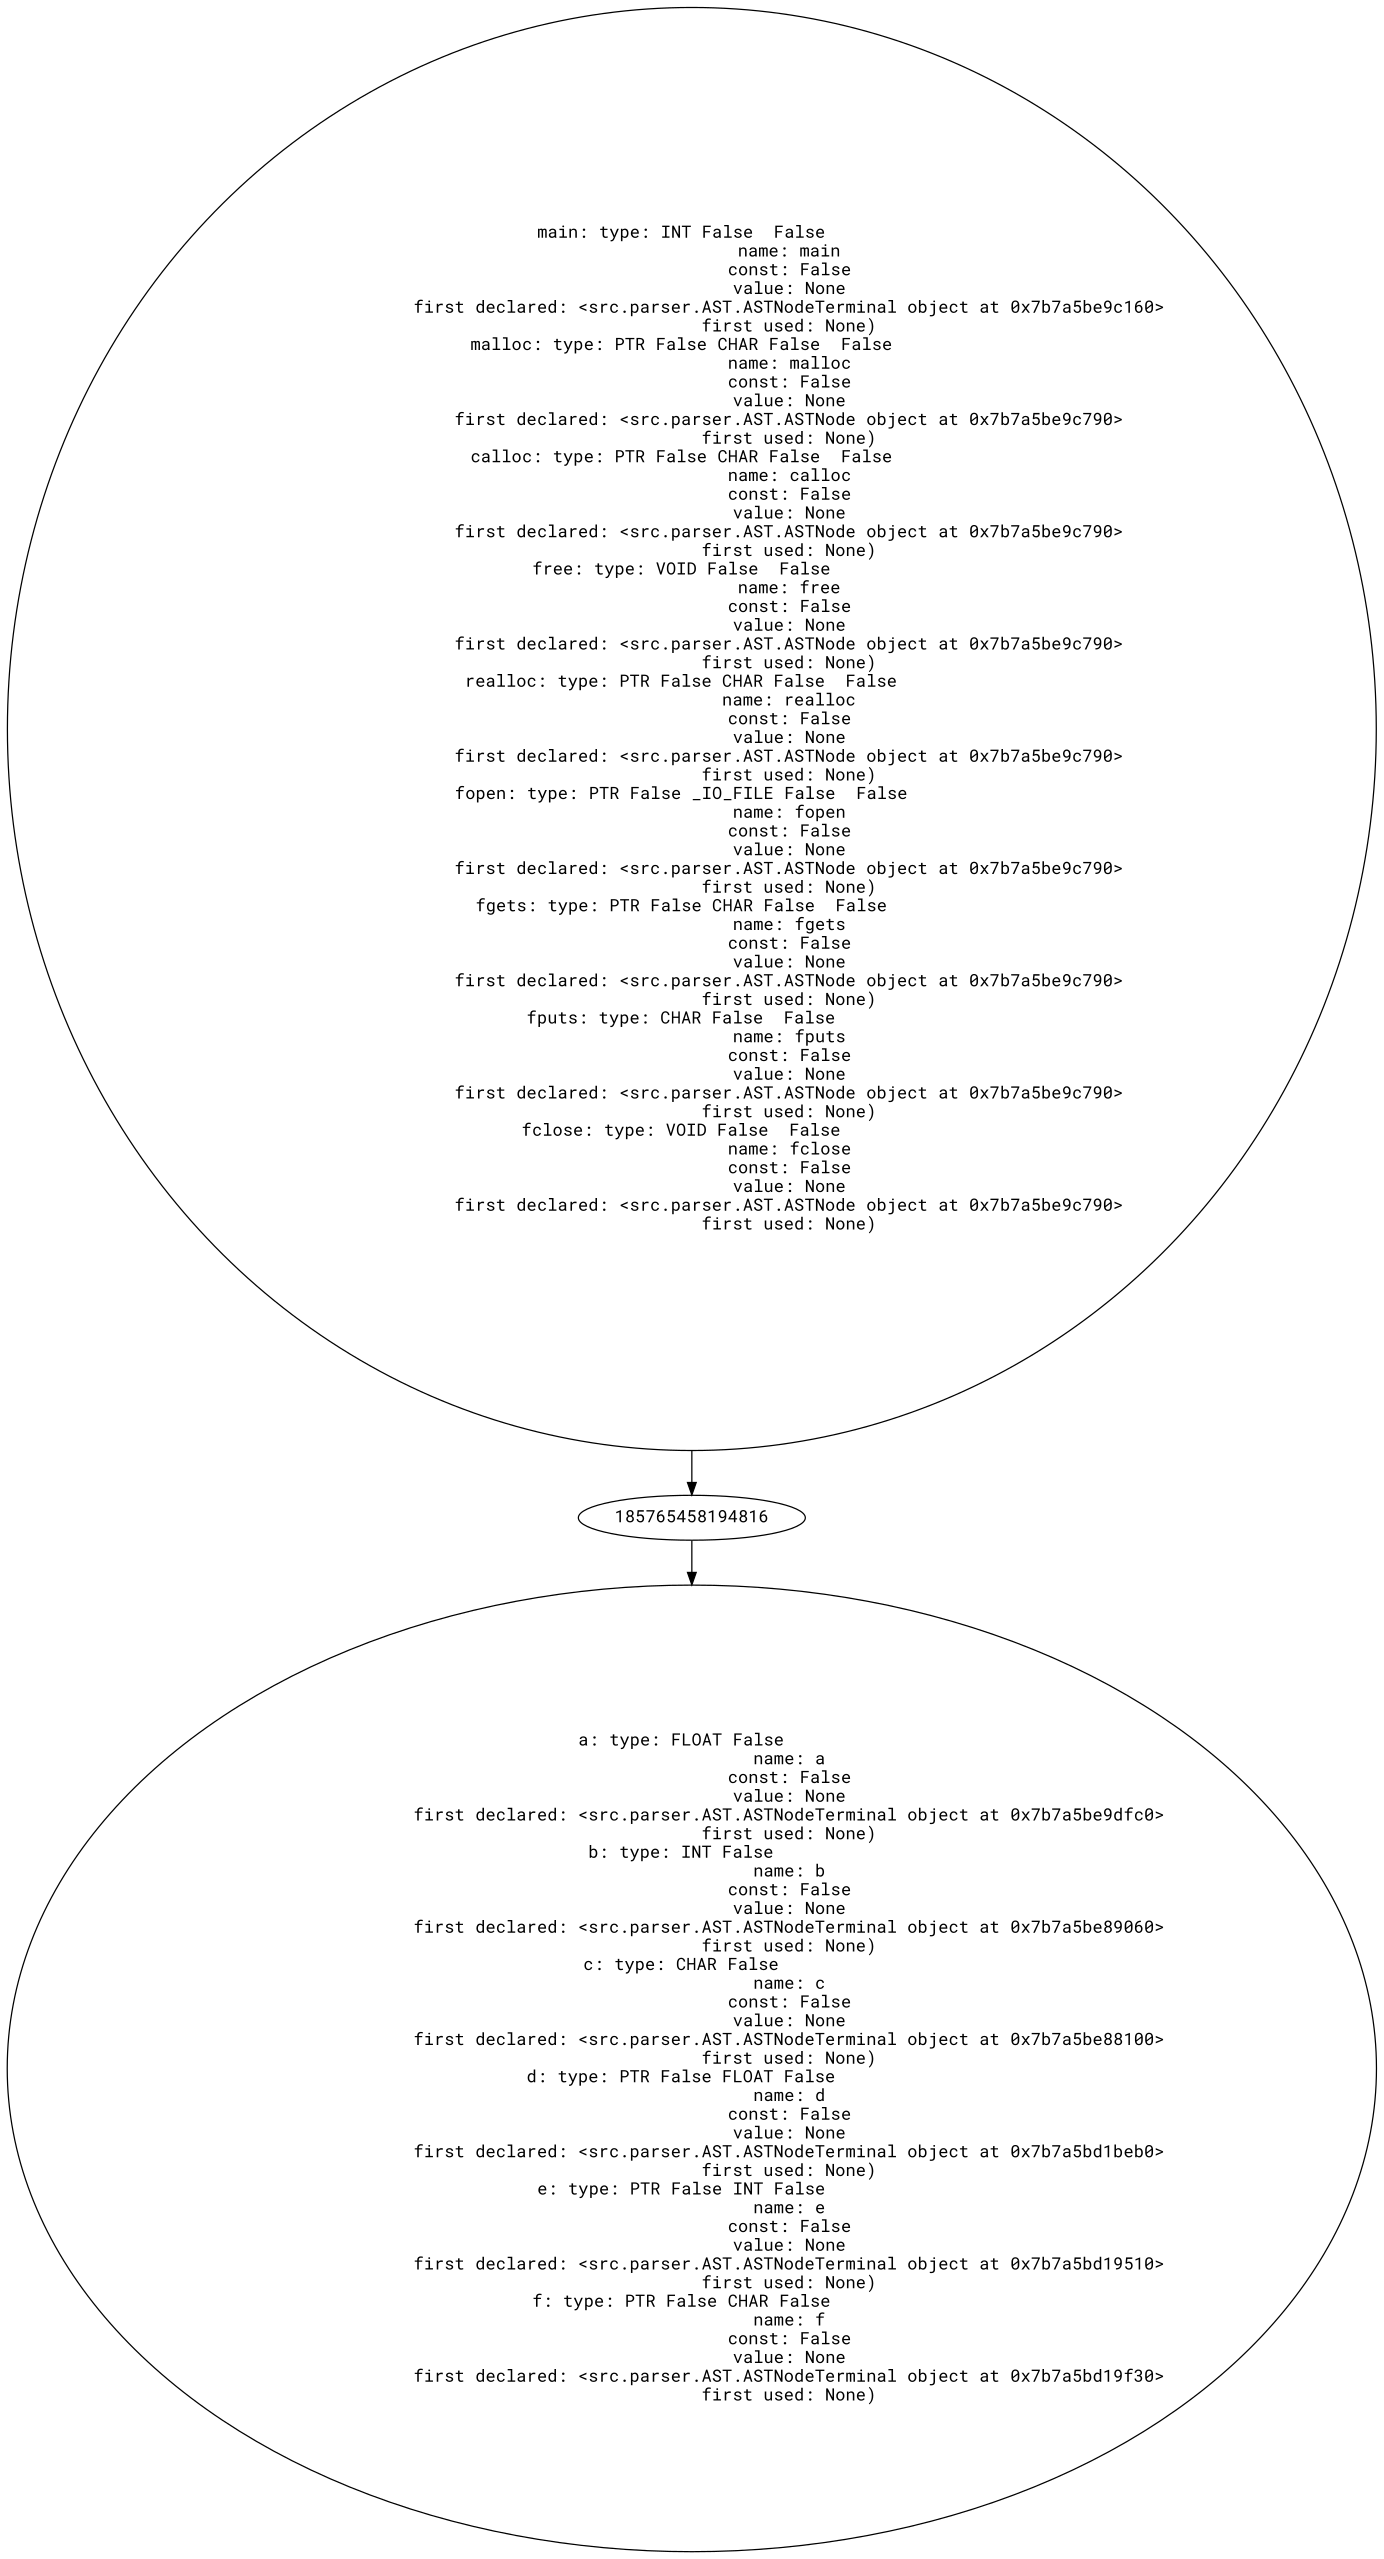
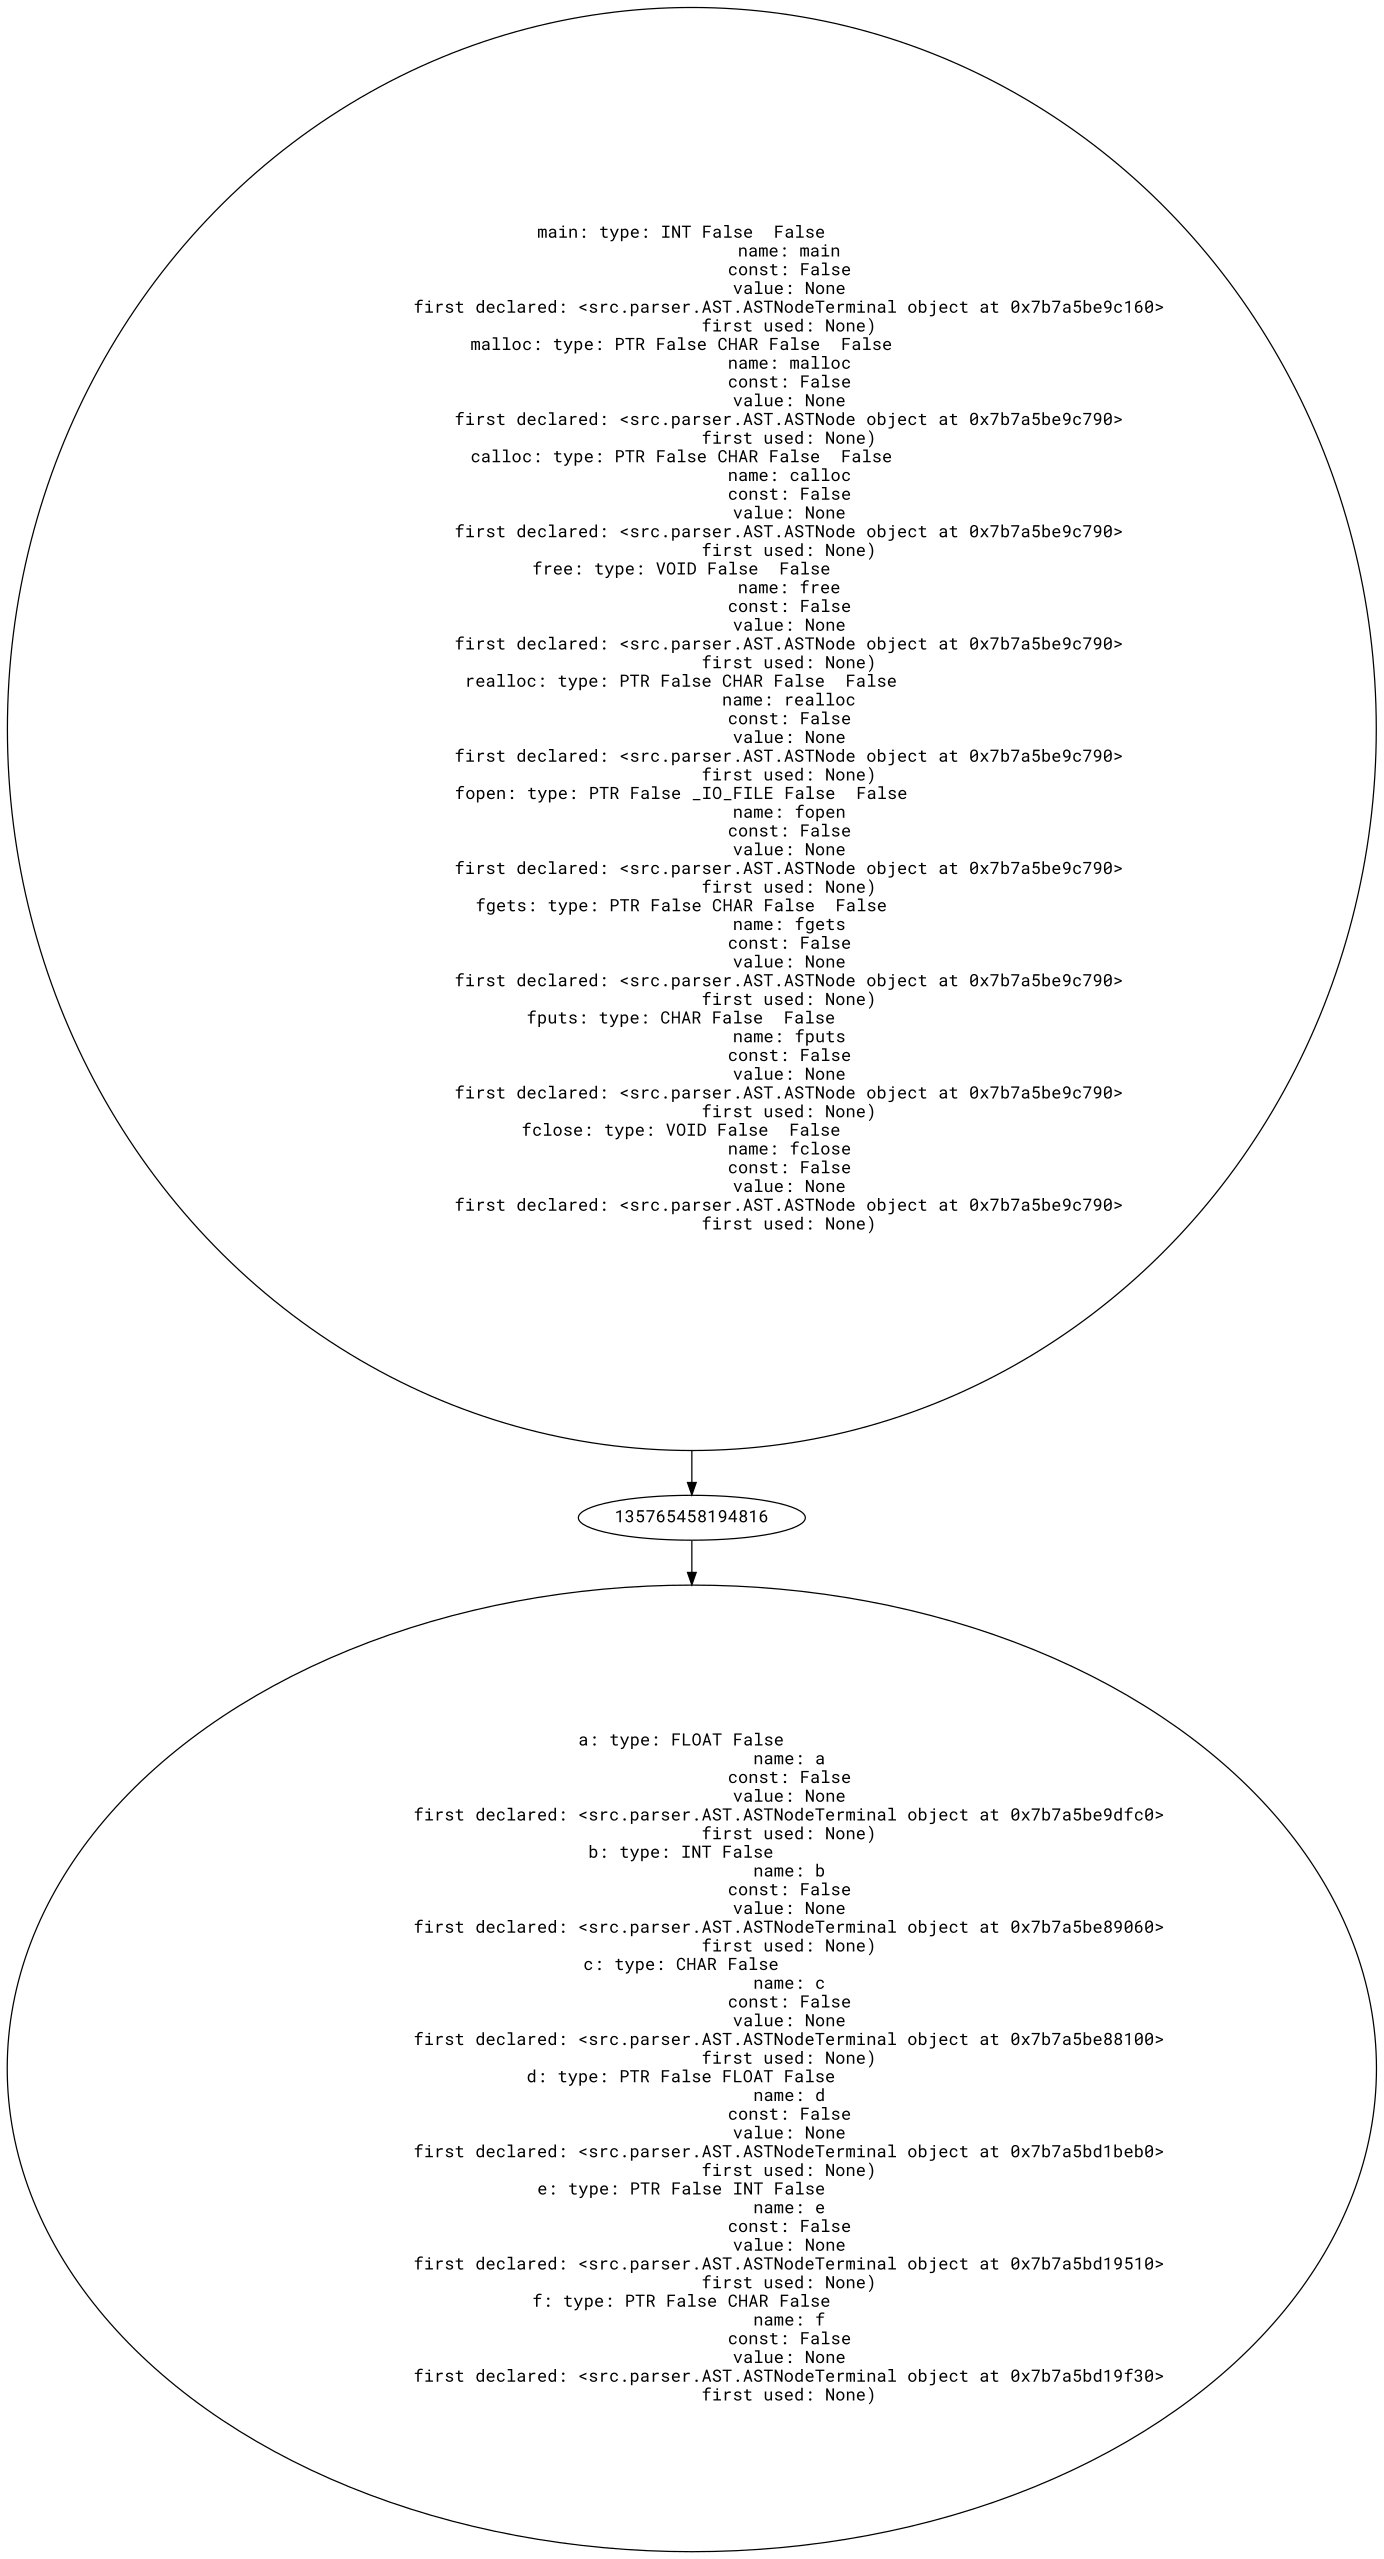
node "185765458194816": label "185765458194816" -> "135765458194816"
